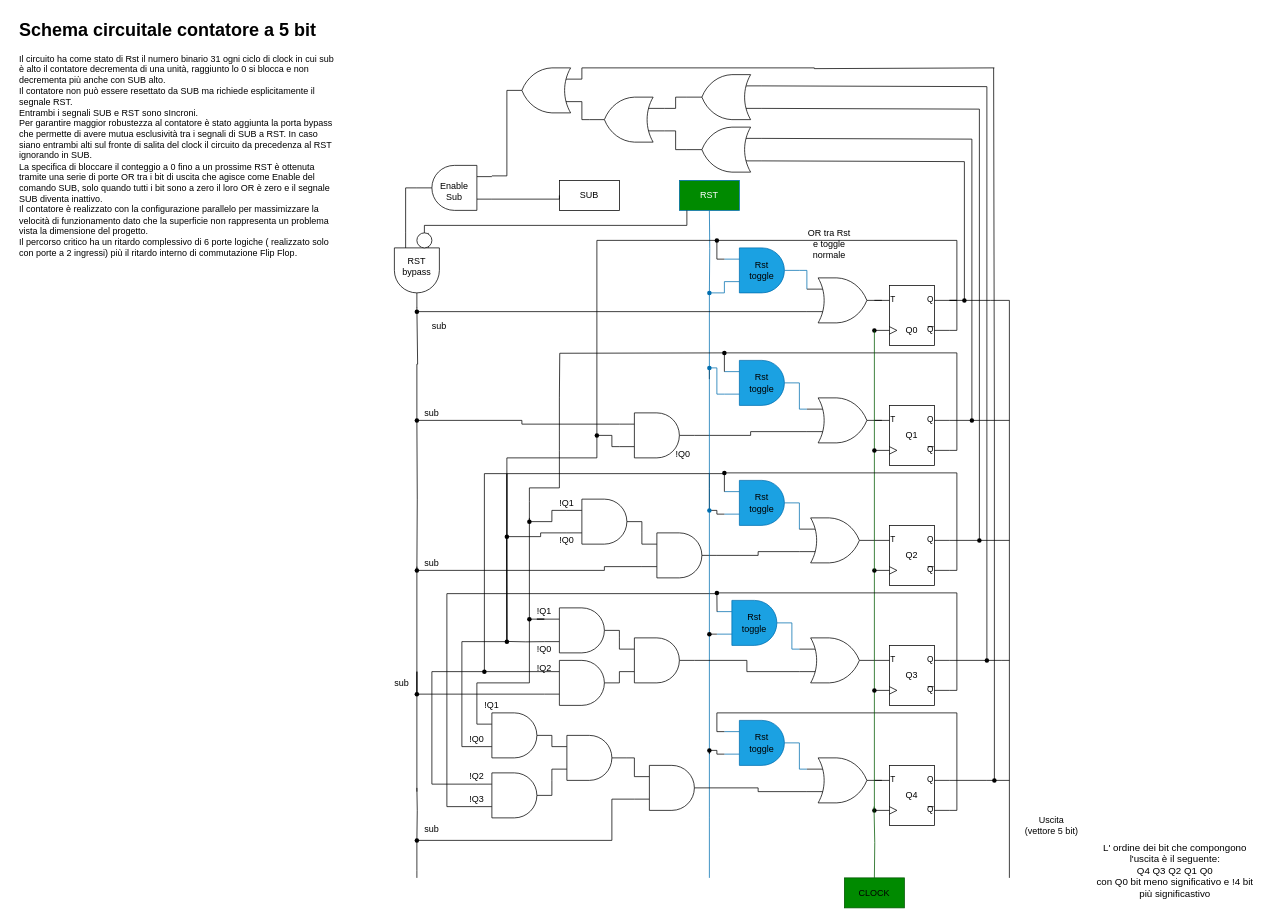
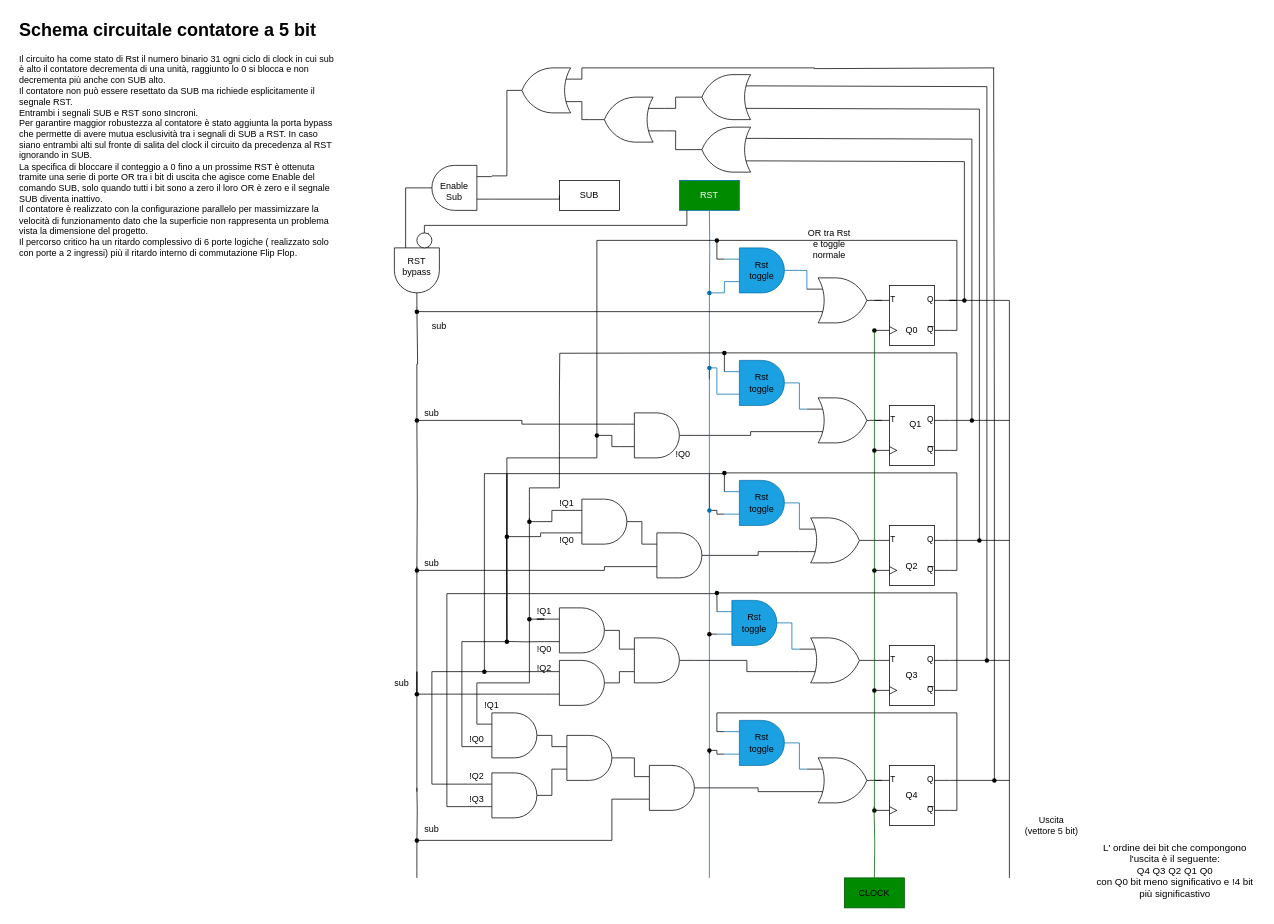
node "Q1": moved (912, 435) -> (915, 424)
node "Q2": moved (912, 555) -> (912, 567)
